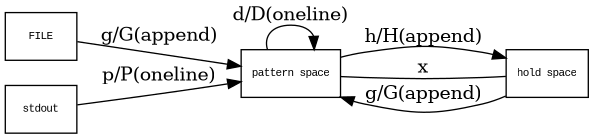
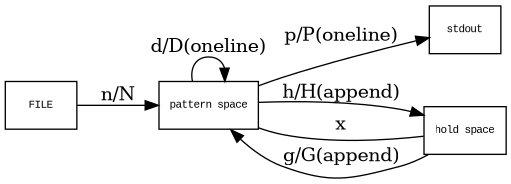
edge "FILE" -> "pattern space": label "g/G(append)" -> "n/N"
edge "stdout" -> "pattern space": reversed
